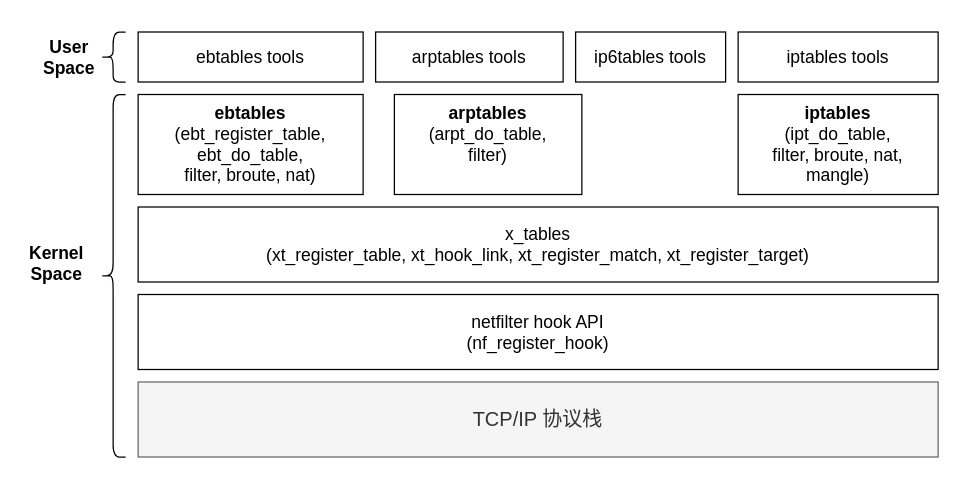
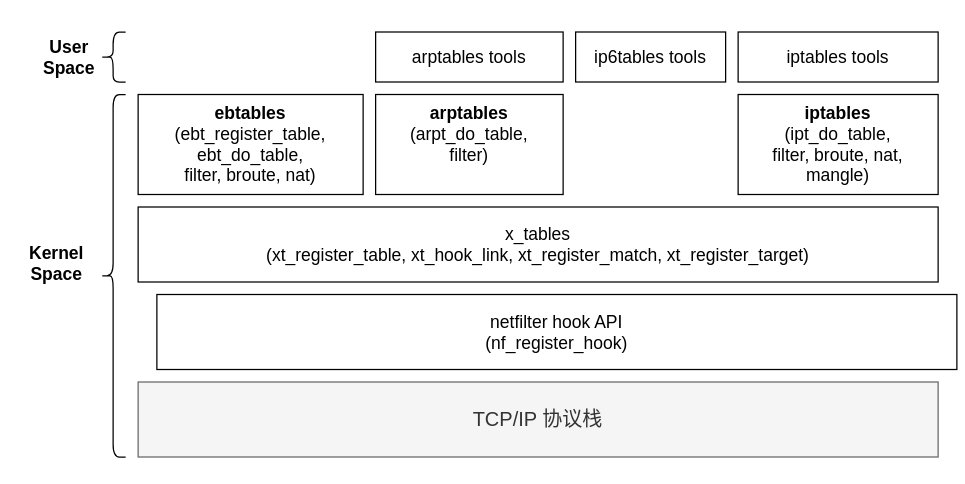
node "ebtables tools": removed
node "arptables(arpt_do_table,filter)": moved (488, 144) -> (469, 144)
node "netfilter hook API(nf_register_hook)": moved (538, 332) -> (557, 332)
